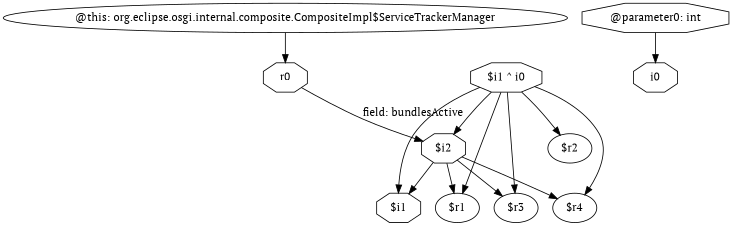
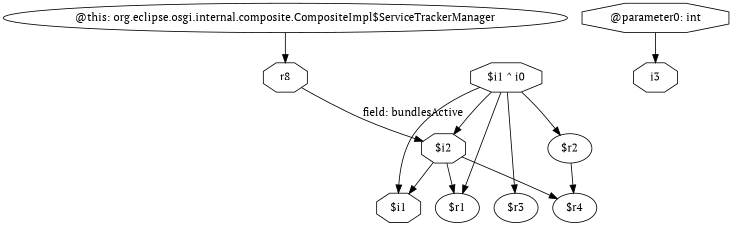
node "r0": label "r0" -> "r8"
node "i0": label "i0" -> "i3"
edge "$i1 ^ i0" -> "$r4": now "$r2" -> "$r4"
edge "$i2" -> "$r3": removed
